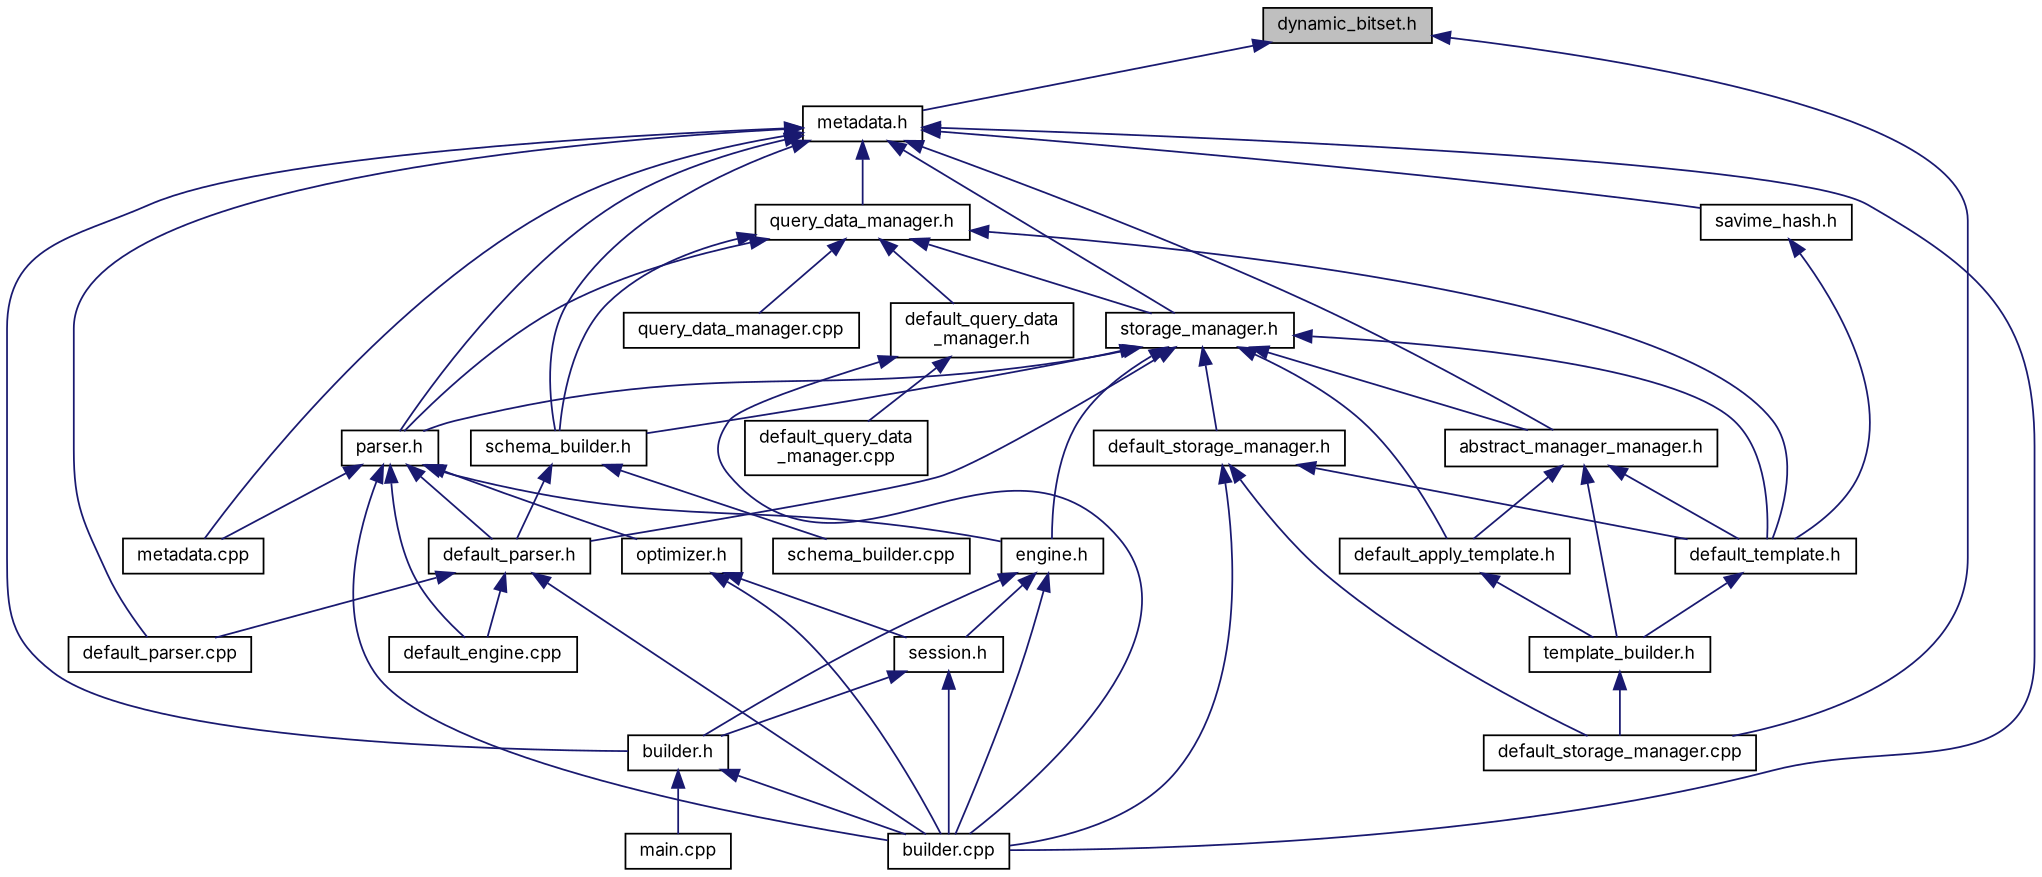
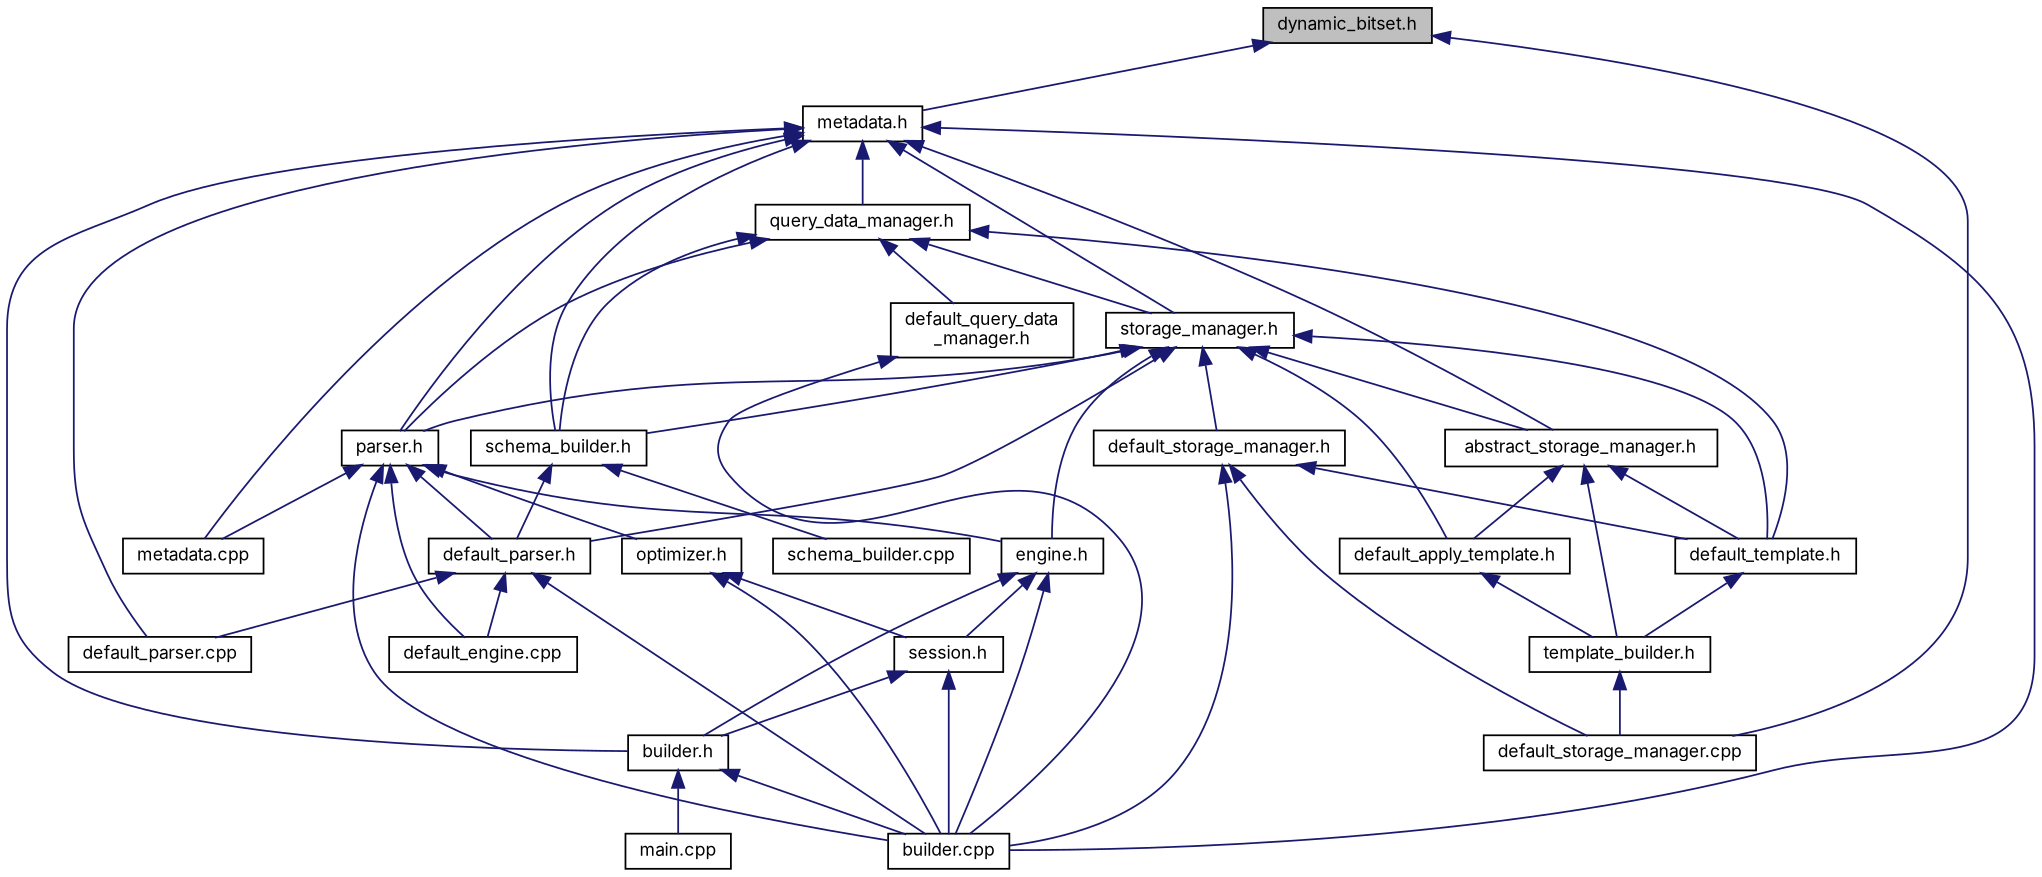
node "savime_hash.h": removed
node "query_data_manager.cpp": removed
node "default_query_data _manager.cpp": removed
node "abstract_manager_manager.h": label "abstract_manager_manager.h" -> "abstract_storage_manager.h"
